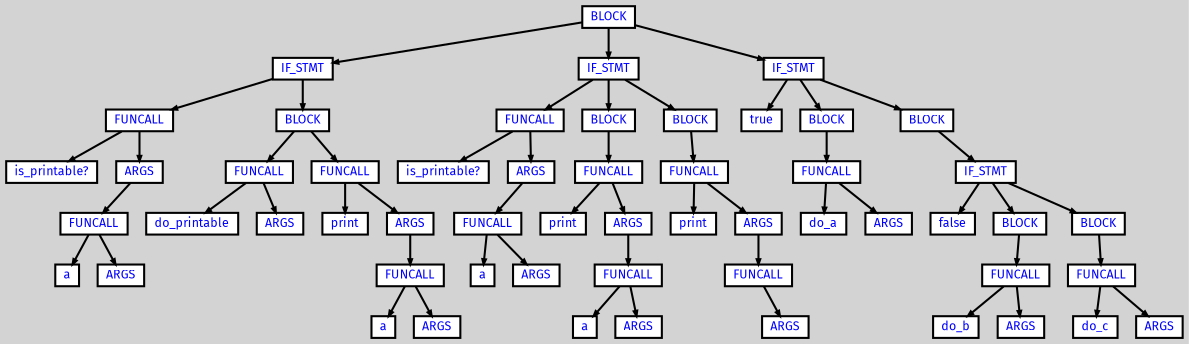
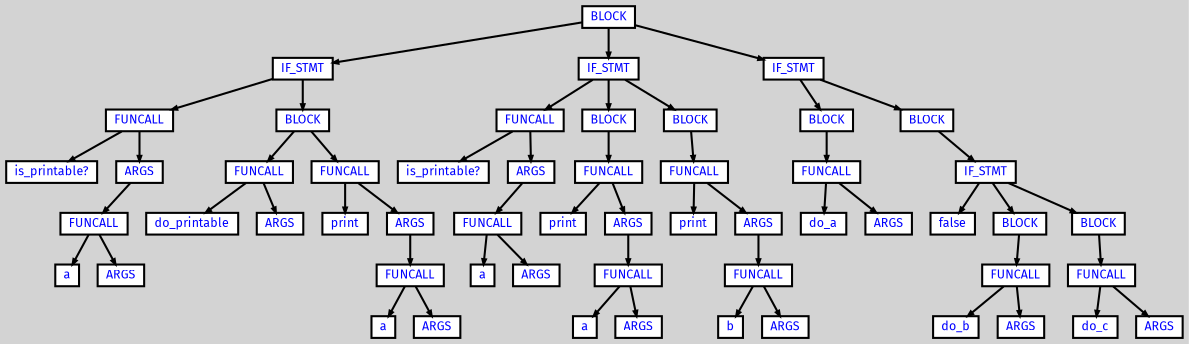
node "true": removed
node "b": added
